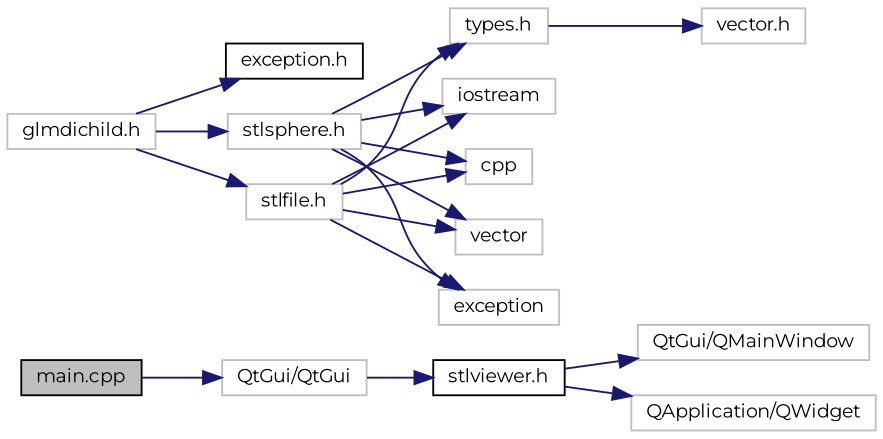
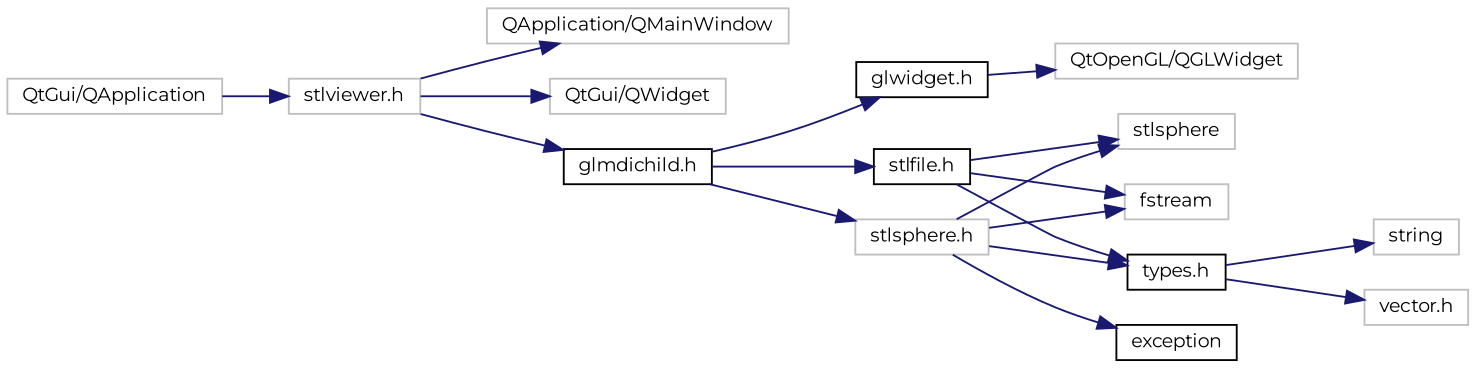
node "types.h": color grey75 -> black
node "exception.h": label "exception.h" -> "glwidget.h"
node "QtOpenGL/QGLWidget": added
node "iostream": label "iostream" -> "stlsphere"
edge "stlviewer.h" -> "glmdichild.h": added
node "glmdichild.h": color grey75 -> black
node "cpp": label "cpp" -> "fstream"
node "stlfile.h": color grey75 -> black
node "vector": removed
node "string": added
edge "stlfile.h" -> "exception": removed
node "exception": color grey75 -> black
node "QtGui/QMainWindow": label "QtGui/QMainWindow" -> "QApplication/QMainWindow"
node "main.cpp": removed
node "QtGui/QtGui": label "QtGui/QtGui" -> "QtGui/QApplication"
node "stlviewer.h": color black -> grey75
node "QApplication/QWidget": label "QApplication/QWidget" -> "QtGui/QWidget"
